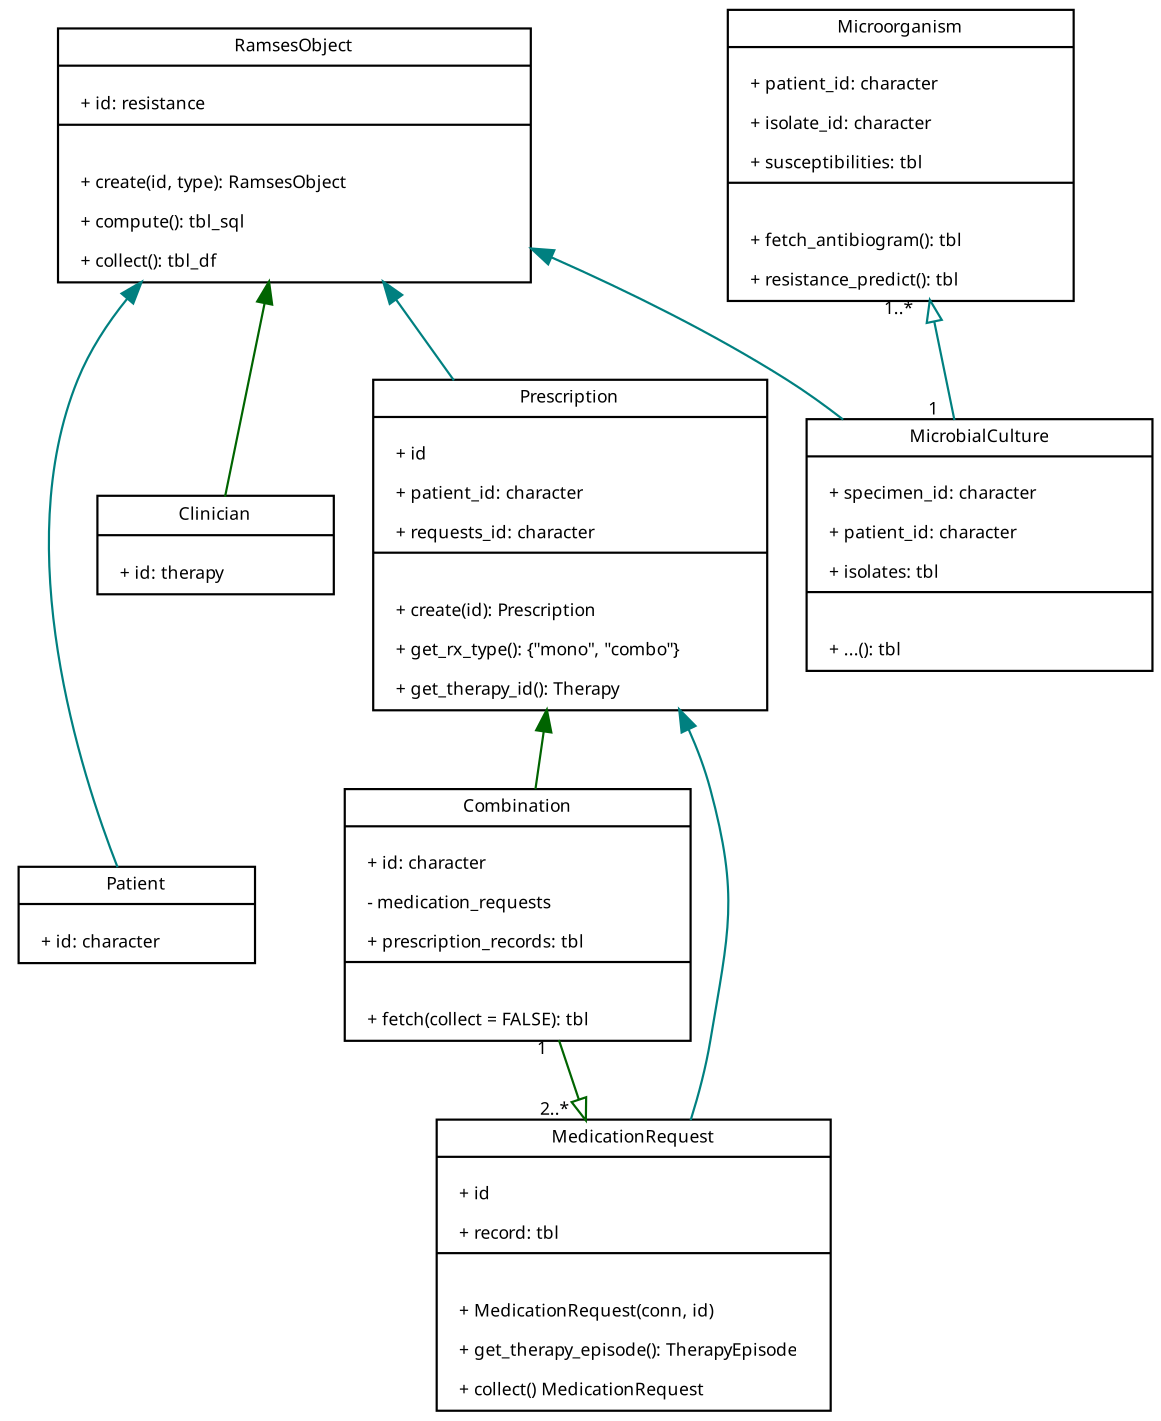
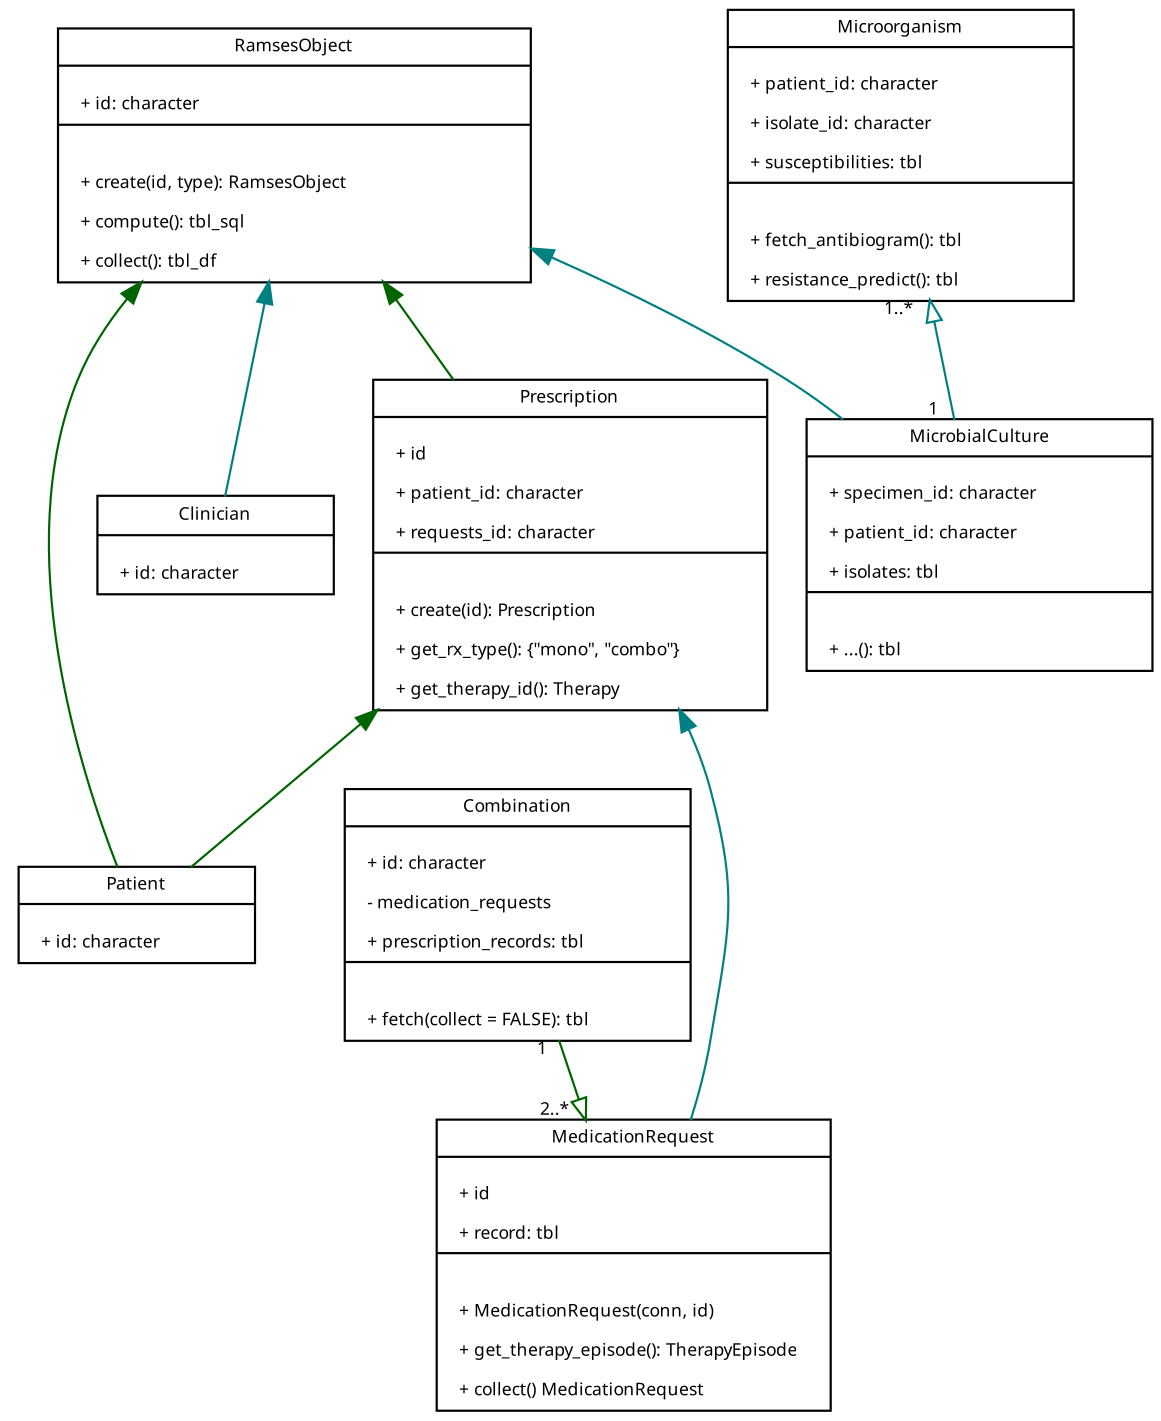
node "RamsesObject": text "+ id: resistance" -> "+ id: character"
edge "Prescription" -> "RamsesObject": color teal -> darkgreen
edge "Clinician" -> "RamsesObject": color darkgreen -> teal
node "Clinician": text "+ id: therapy" -> "+ id: character"
edge "Patient" -> "RamsesObject": color teal -> darkgreen
edge "Combination" -> "Prescription": now "Patient" -> "Prescription"
